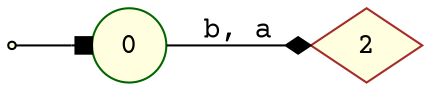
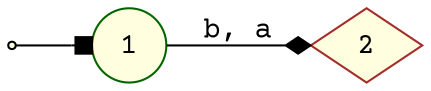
node "0": label "0" -> "1"
